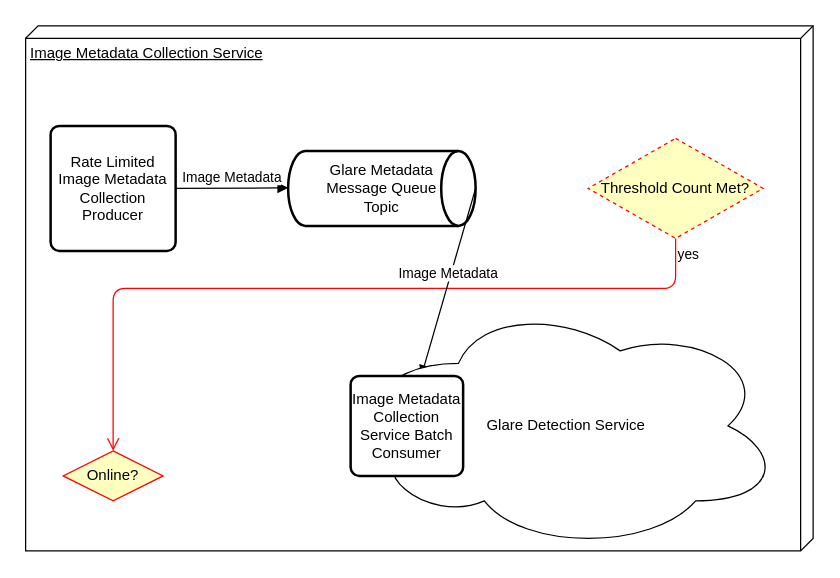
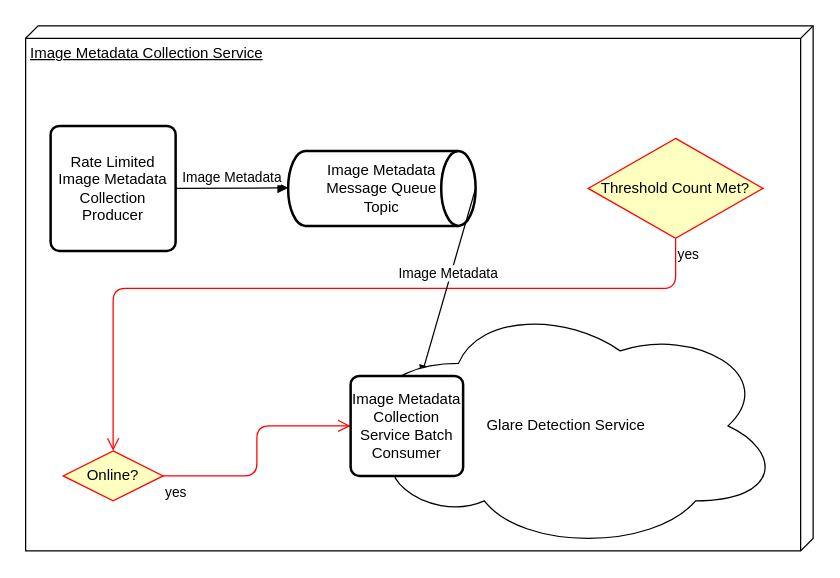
node "Glare Metadata Message Queue Topic": label "Glare Metadata Message Queue Topic" -> "Image Metadata Message Queue Topic"
node "Threshold Count Met?": style dashed -> solid
edge "Online?" -> "Image Metadata Collection Service Batch Consumer": added, label "yes"
